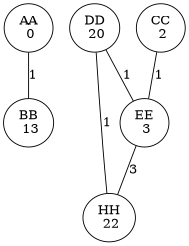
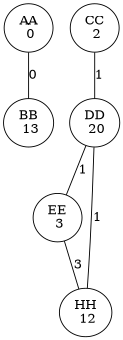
edge "AA 0" -- "BB 13": label "1" -> "0"
edge "CC 2" -- "EE 3": now "CC 2" -- "DD 20"
node "HH 22": label "HH 22" -> "HH 12"
